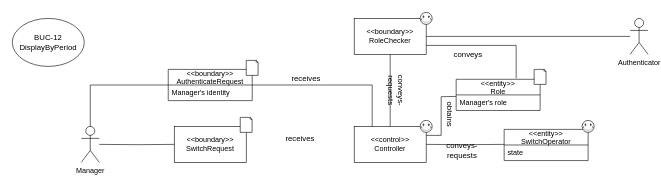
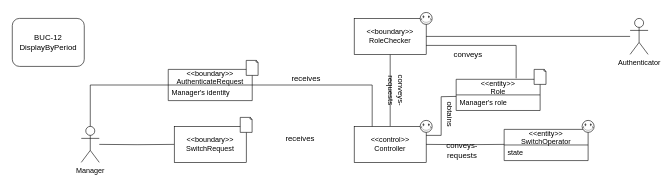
node "BUC-12 DisplayByPeriod": shape ellipse -> rounded rectangle
